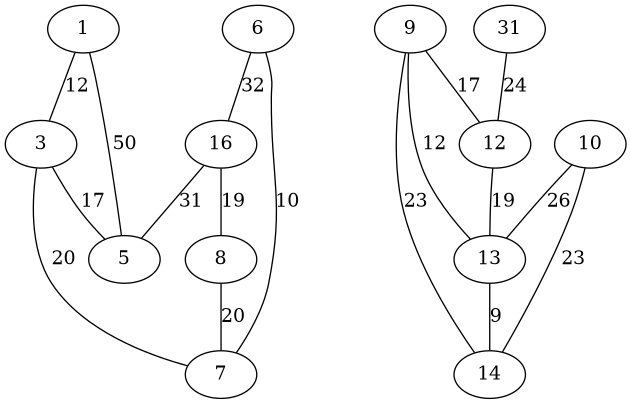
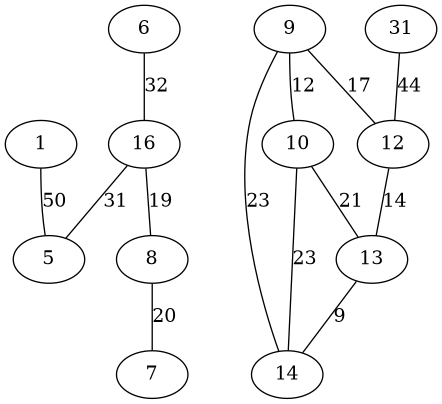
edge "31" -- "12": label "24" -> "44"
node "3": removed
edge "9" -- "13": now "9" -- "10"
edge "12" -- "13": label "19" -> "14"
edge "10" -- "13": label "26" -> "21"
edge "6" -- "7": removed, label "10"
